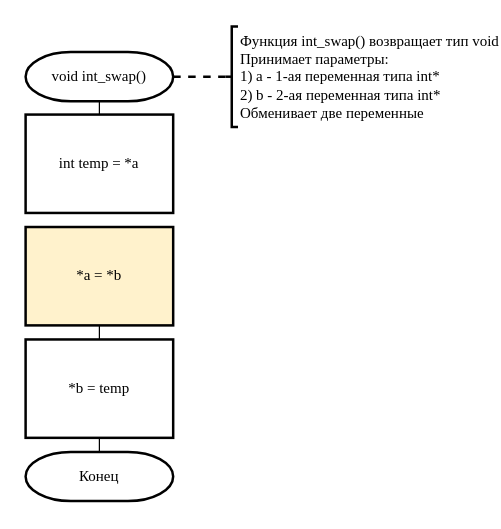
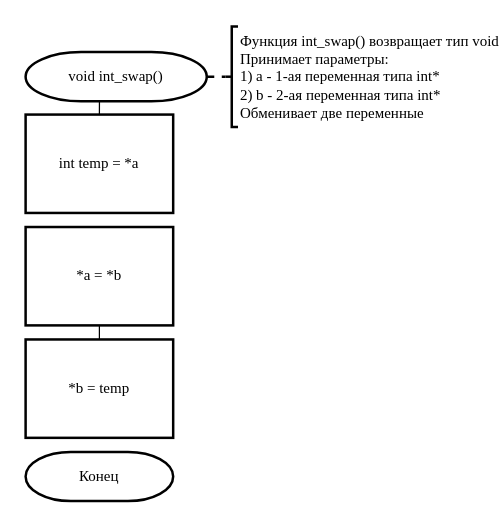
node "void int_swap()": size 148x49 -> 181x49
node "*a = *b": fillcolor #fff2cc -> #ffffff
edge "*b = temp" -- "Конец": removed
